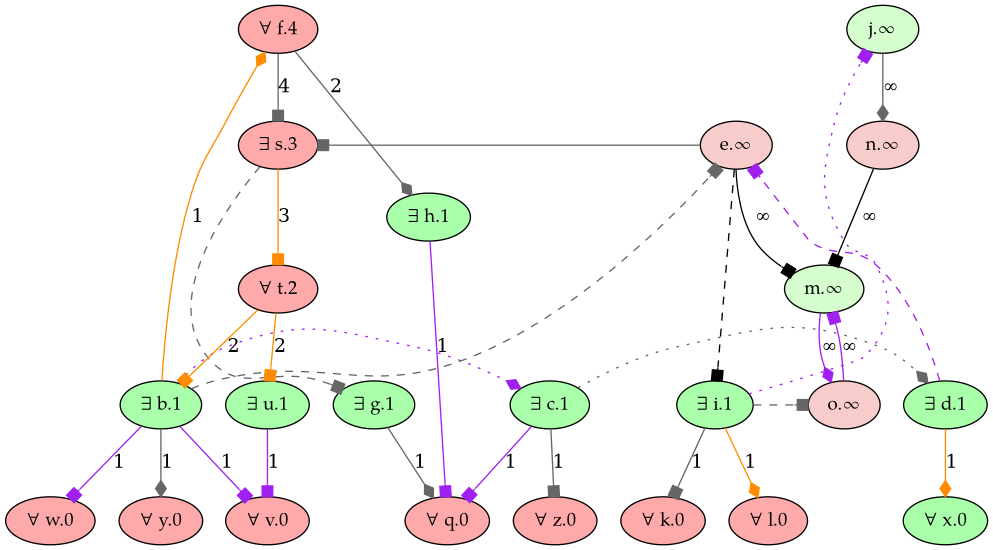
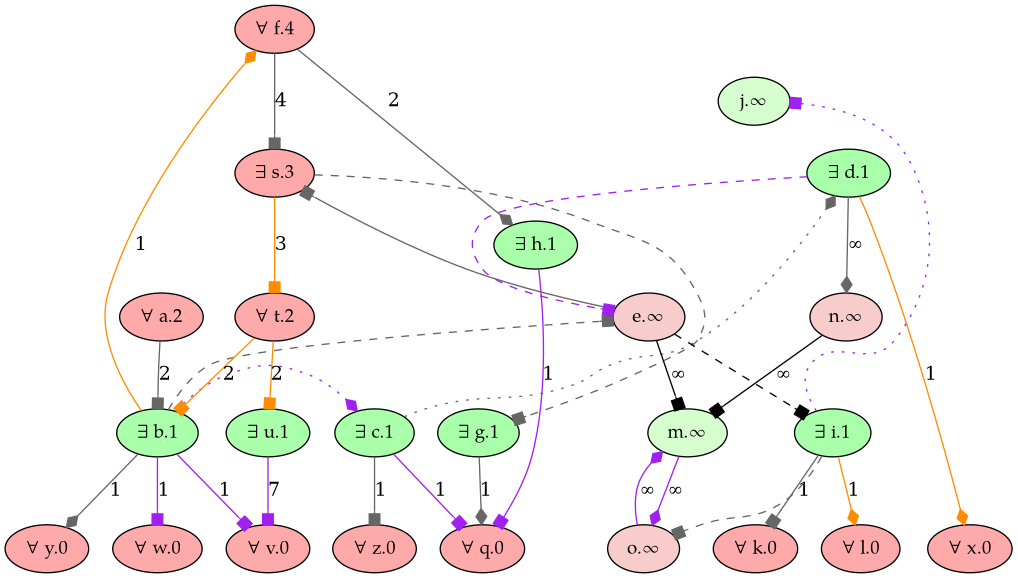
edge "j.∞" -> "n.∞": now "∃ d.1" -> "n.∞"
node "∀ a.2": added
edge "o.∞" -> "m.∞": arrowhead box -> diamond
edge "∃ u.1" -> "∀ v.0": label "1" -> "7"
node "∀ x.0": fillcolor #aaffaa -> #ffaaaa
